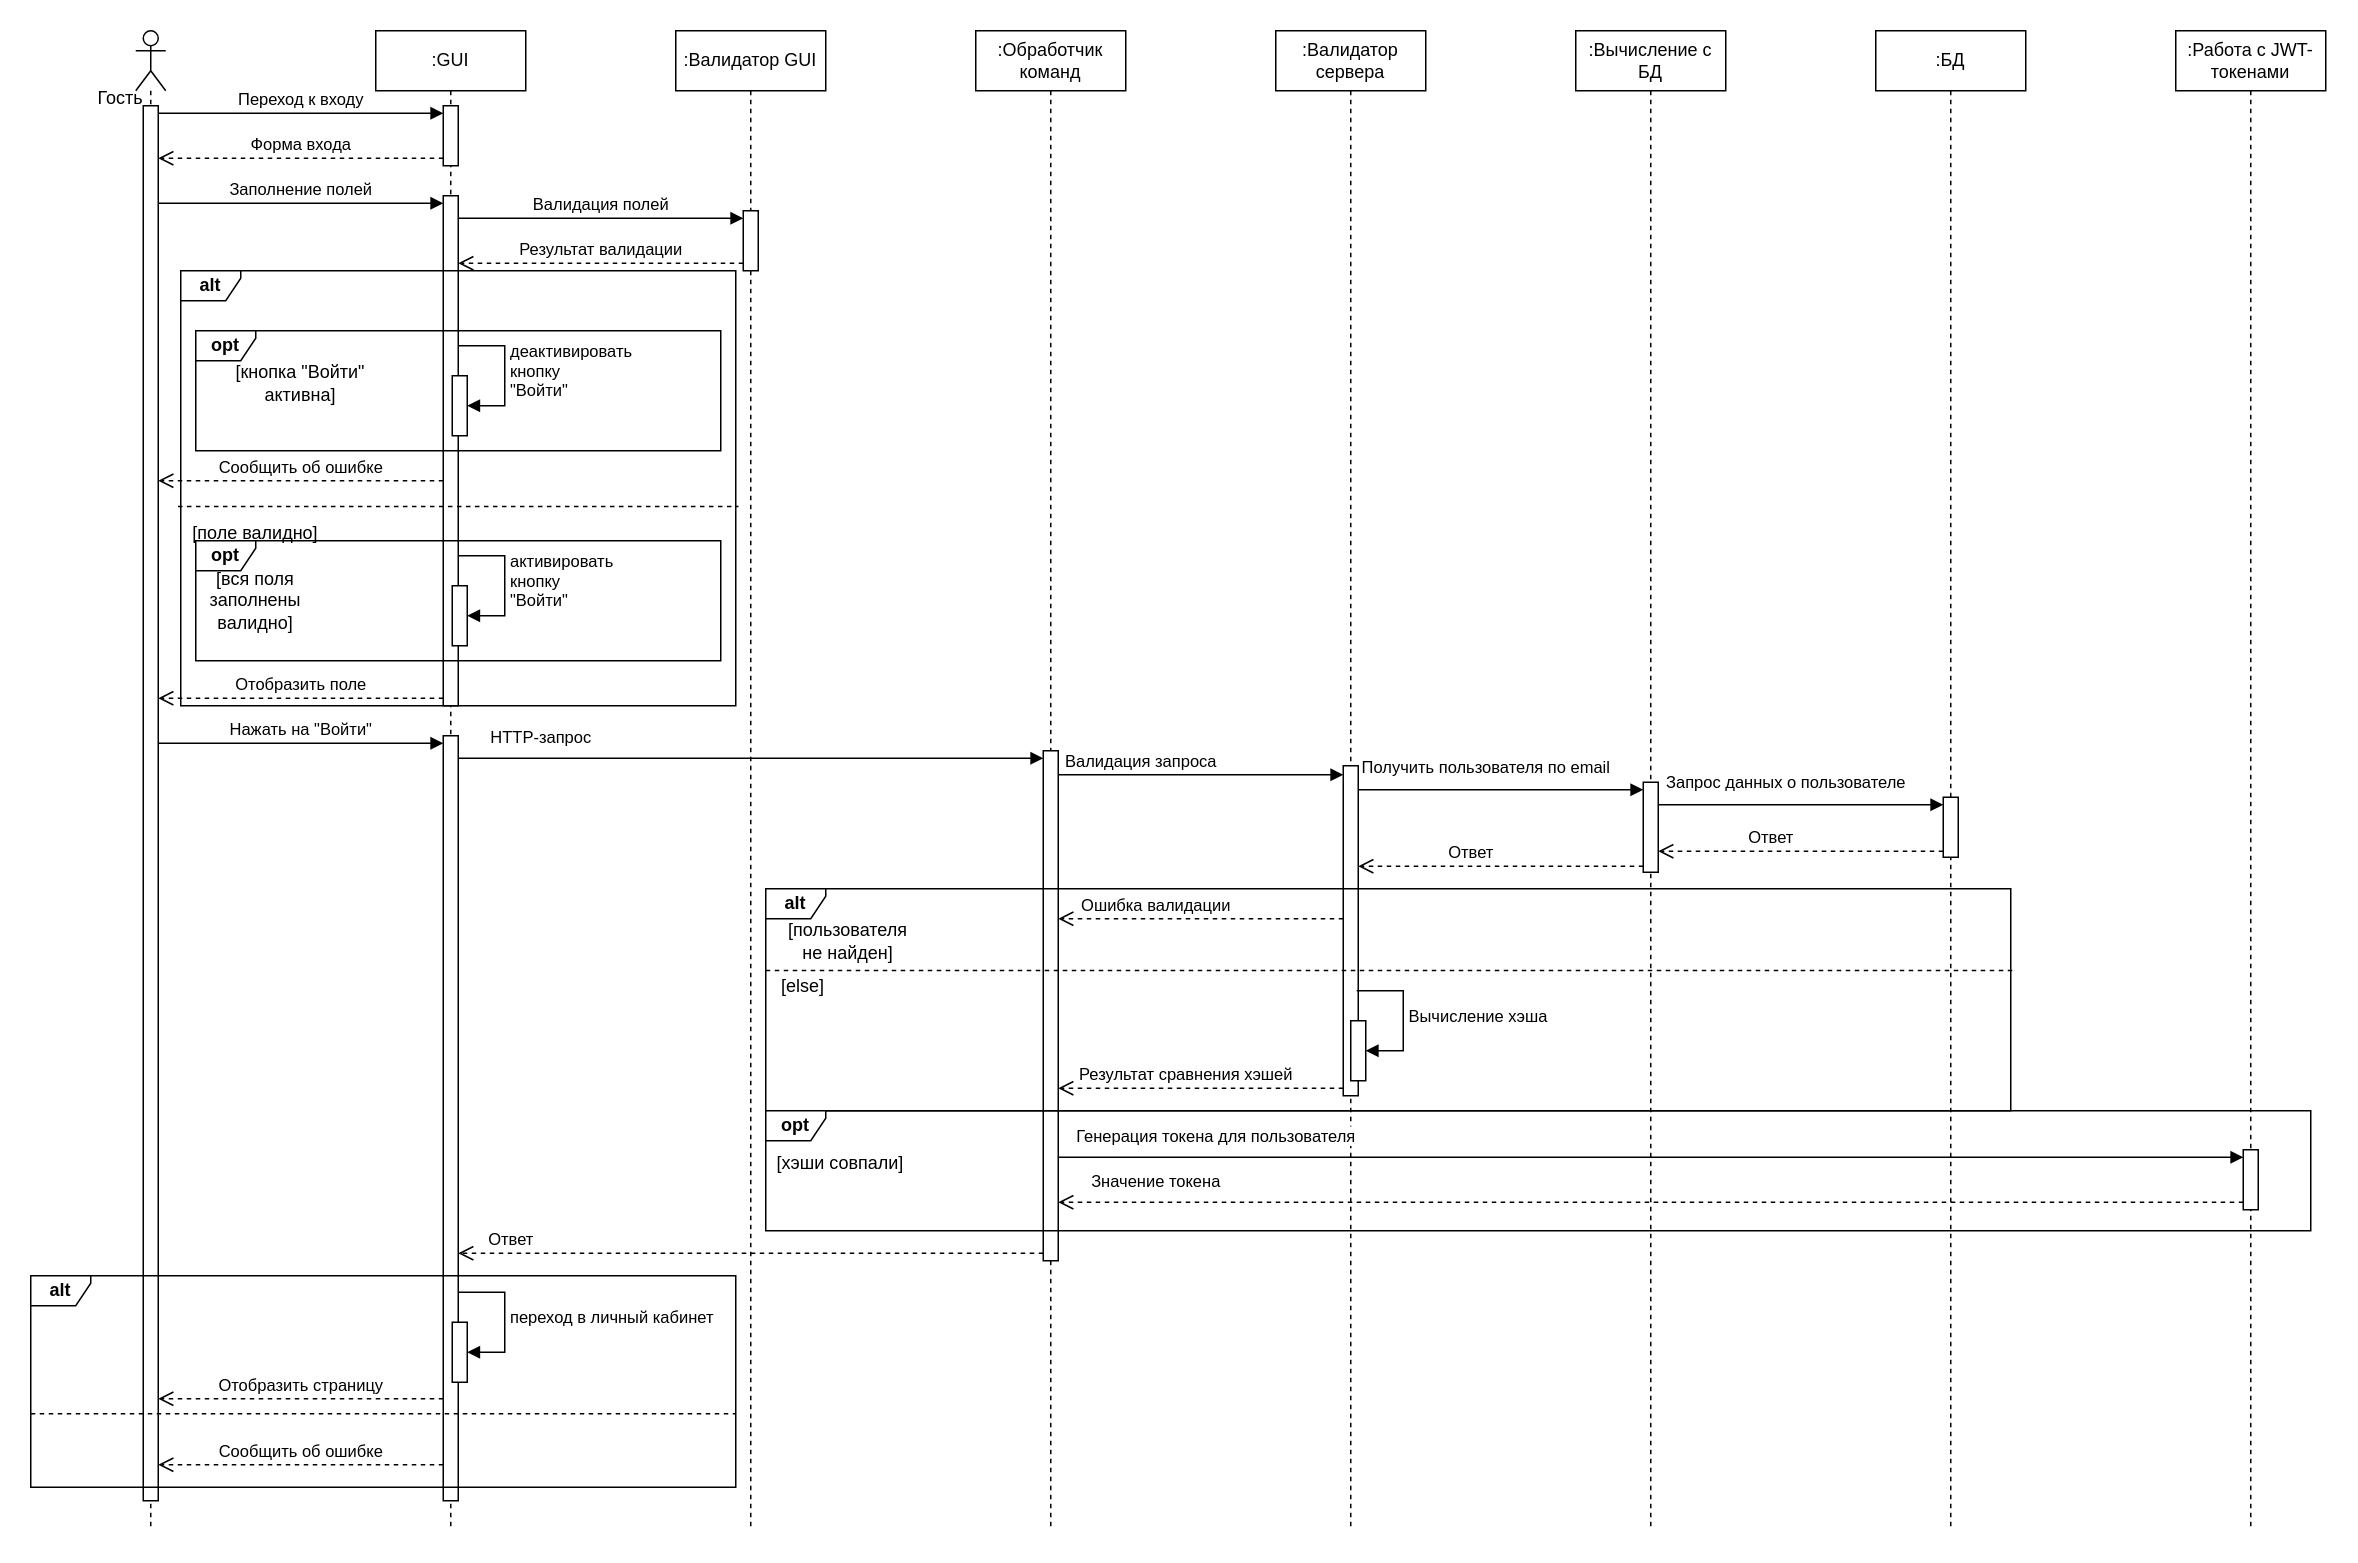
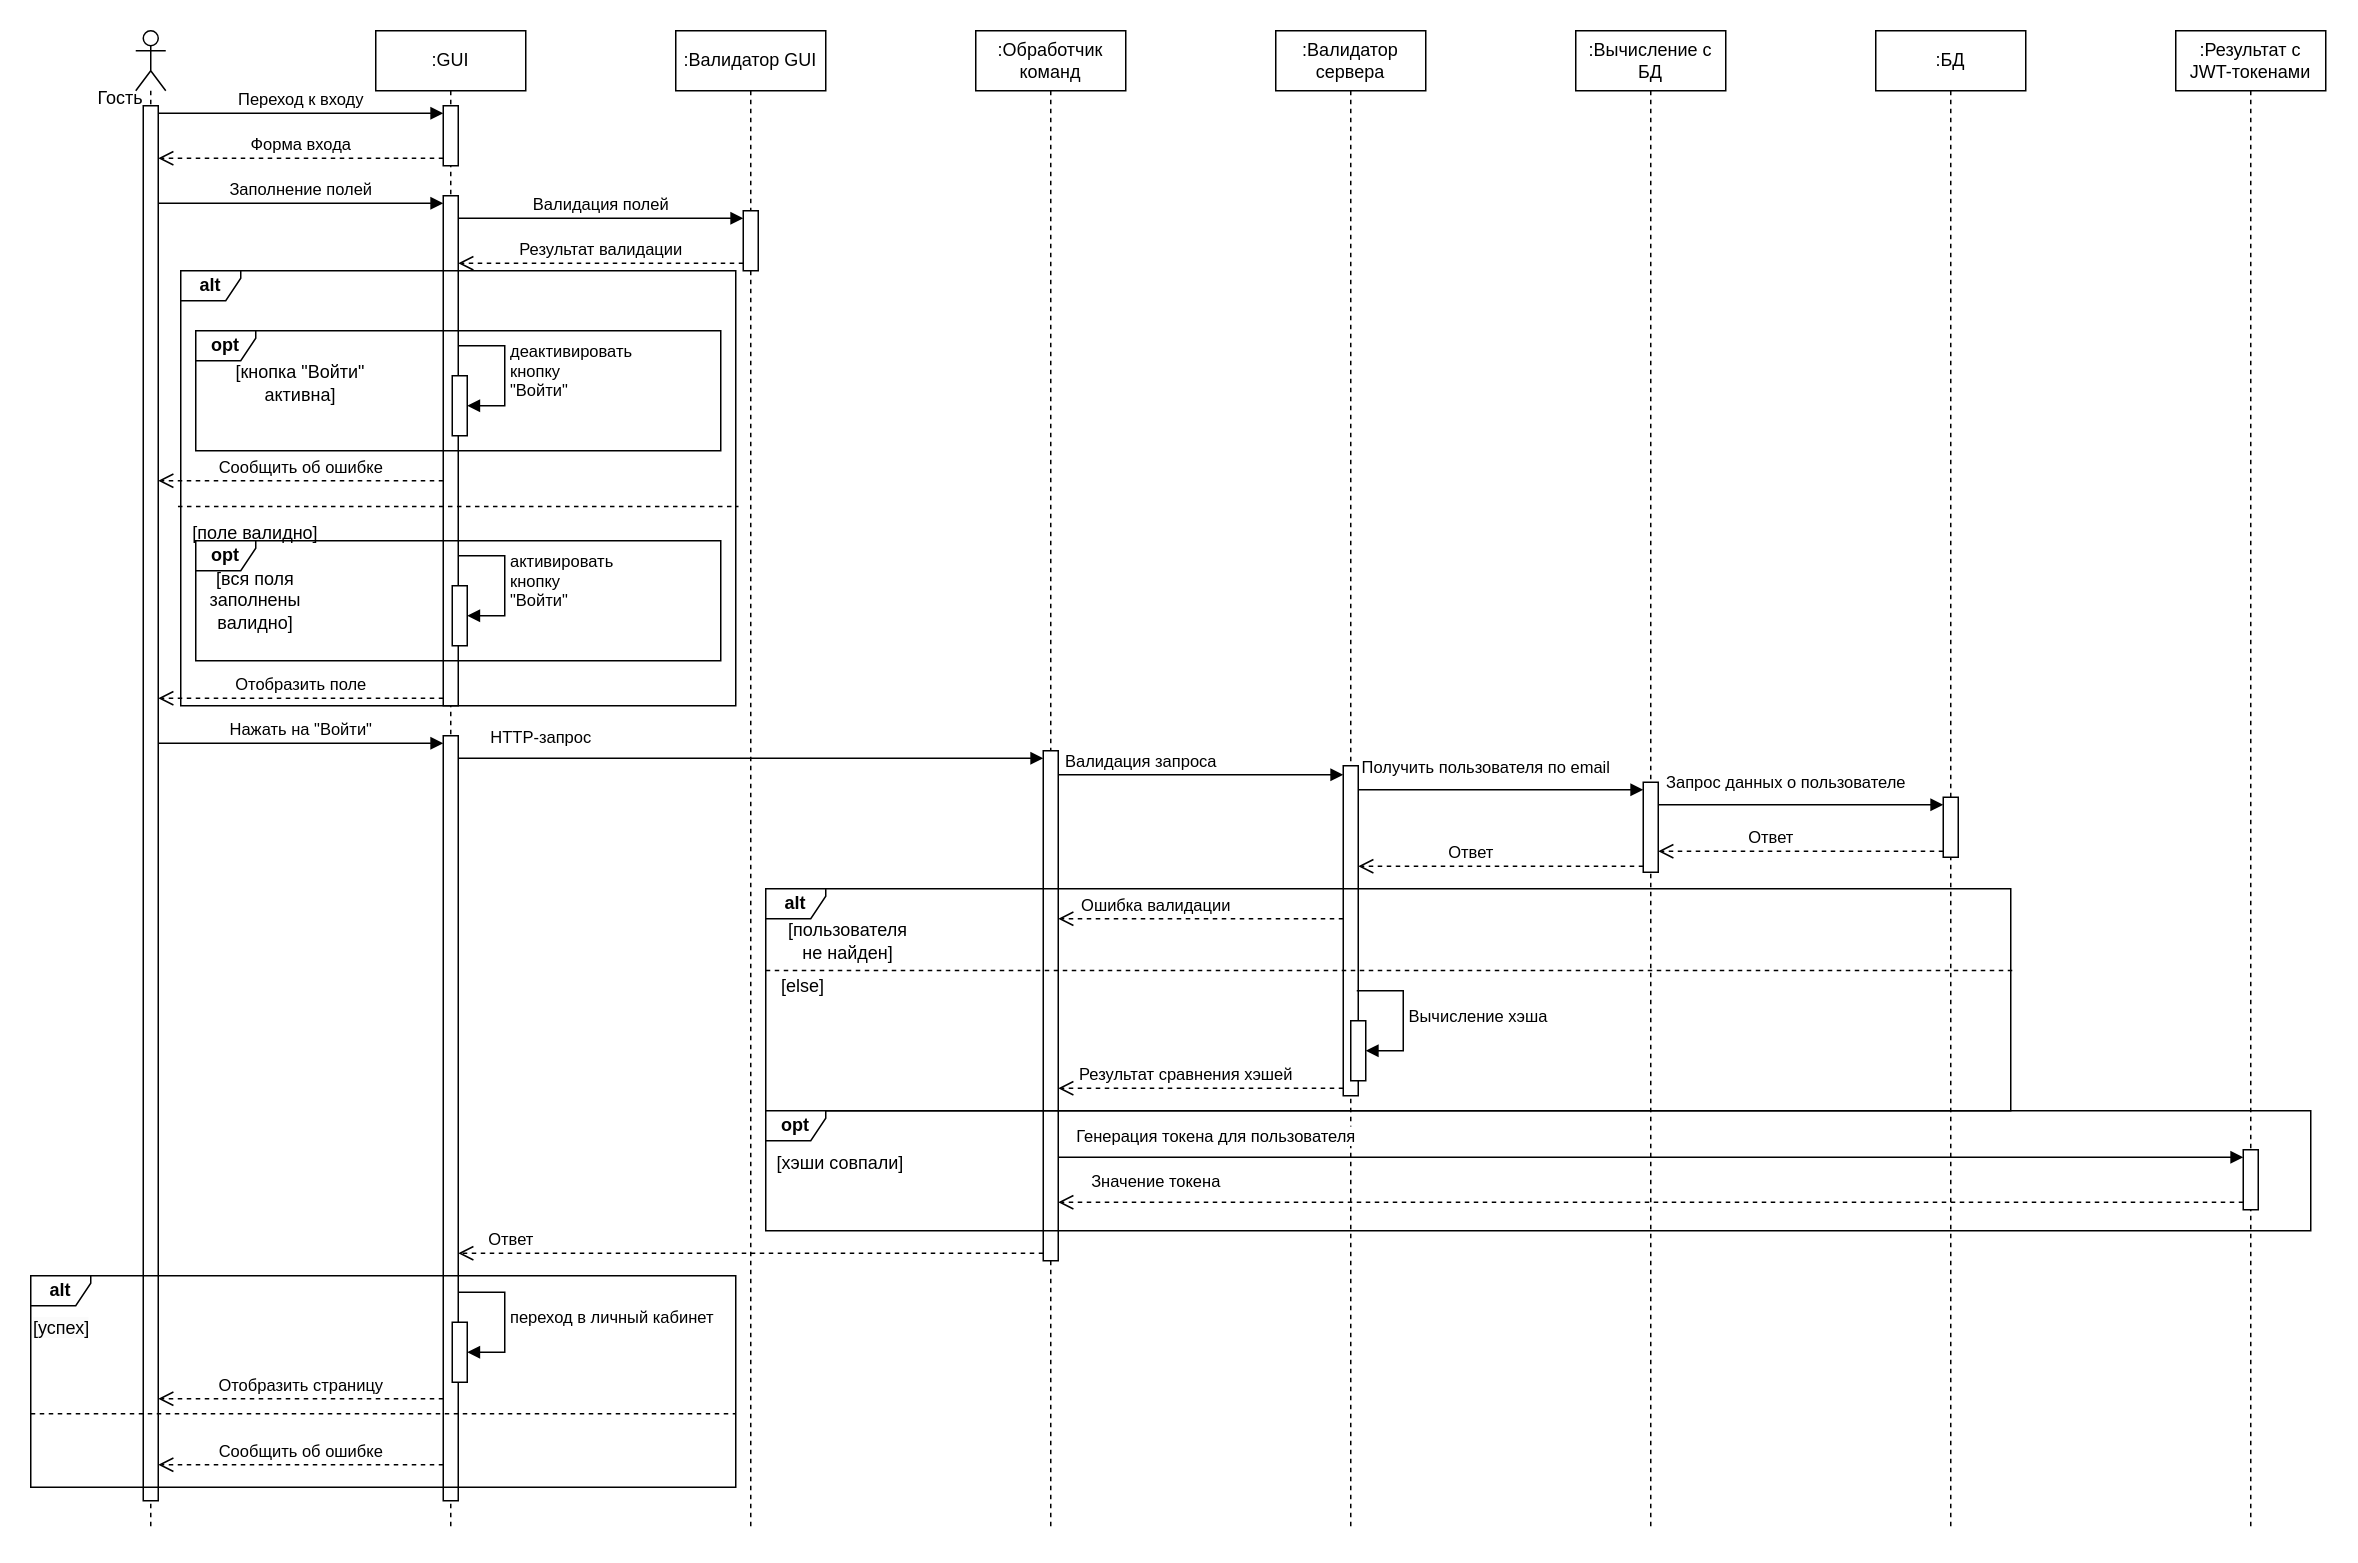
node ":Работа с JWT-токенами": label ":Работа с JWT-токенами" -> ":Результат с JWT-токенами"
node "[успех]": added
